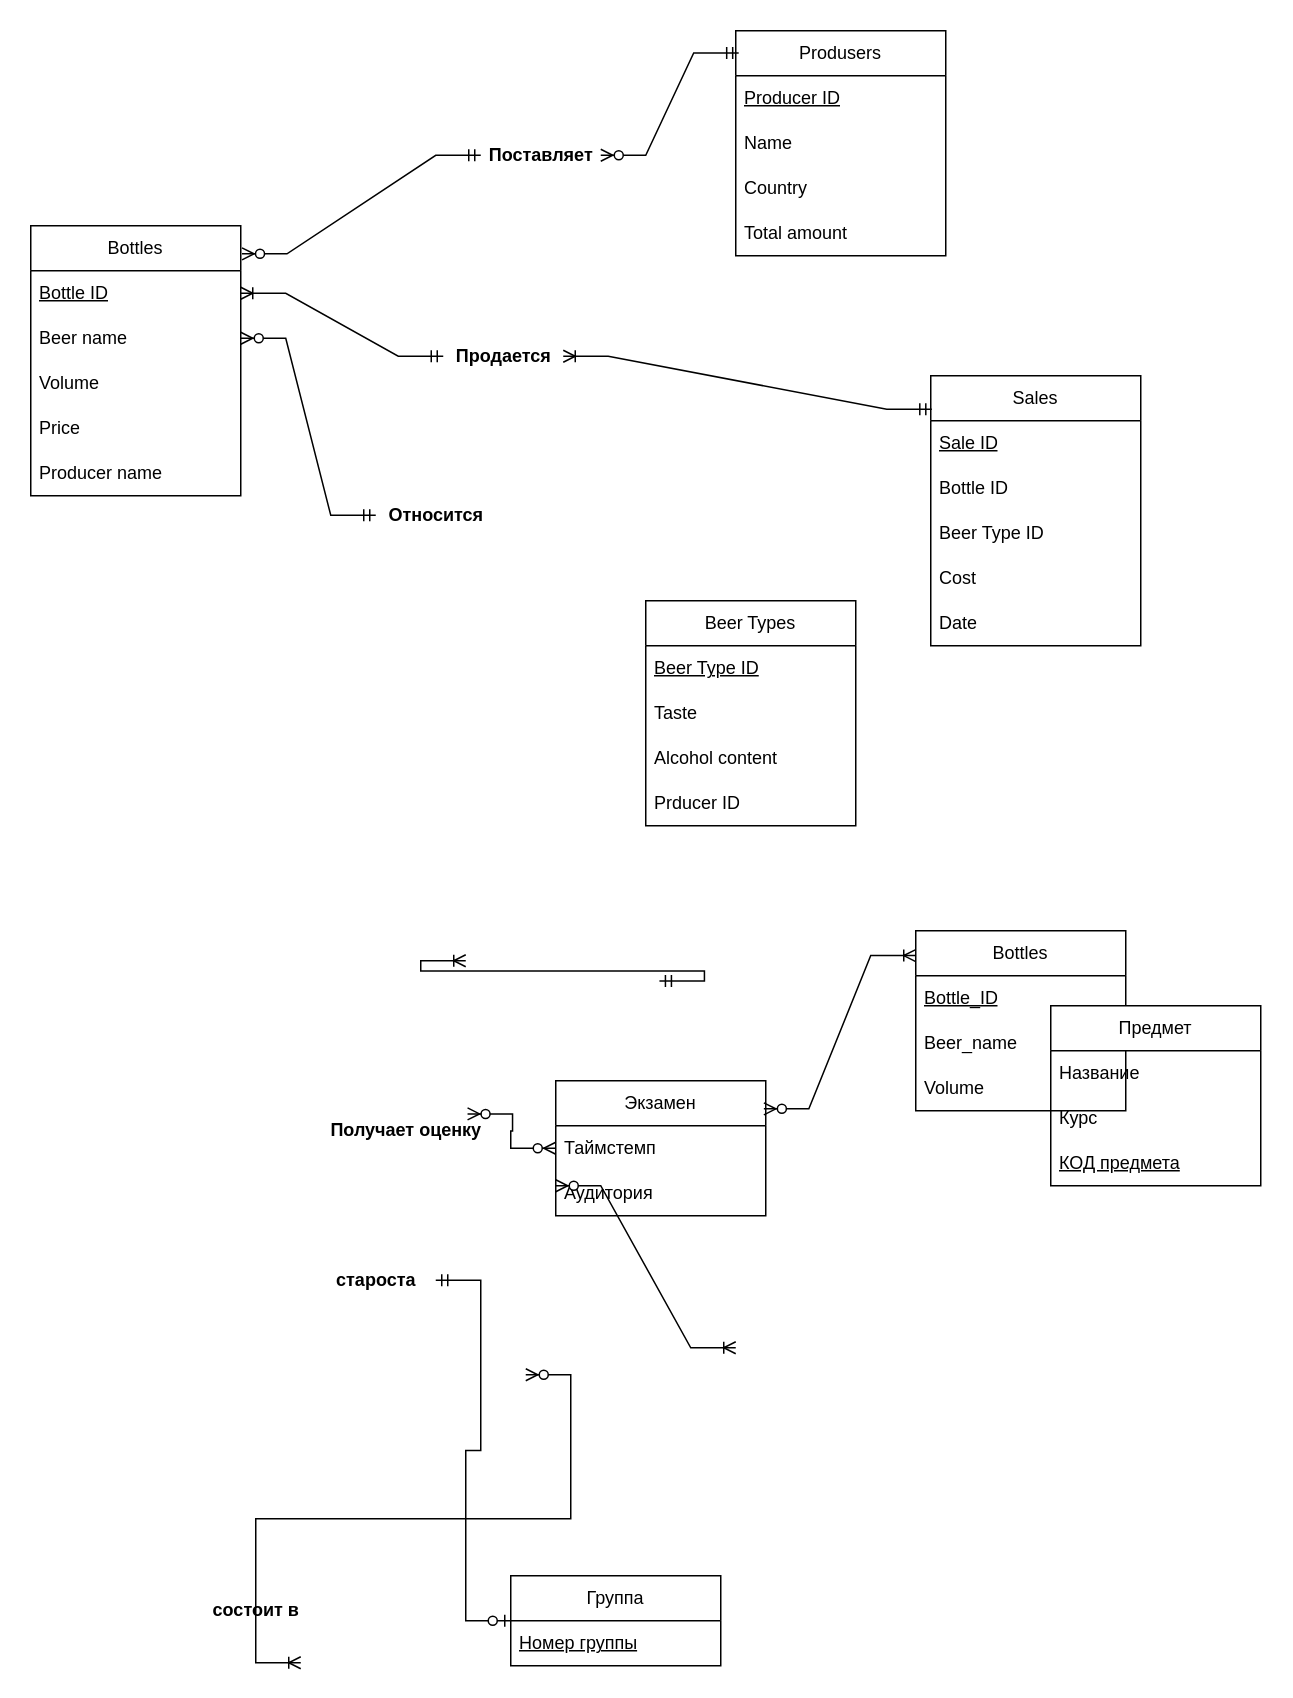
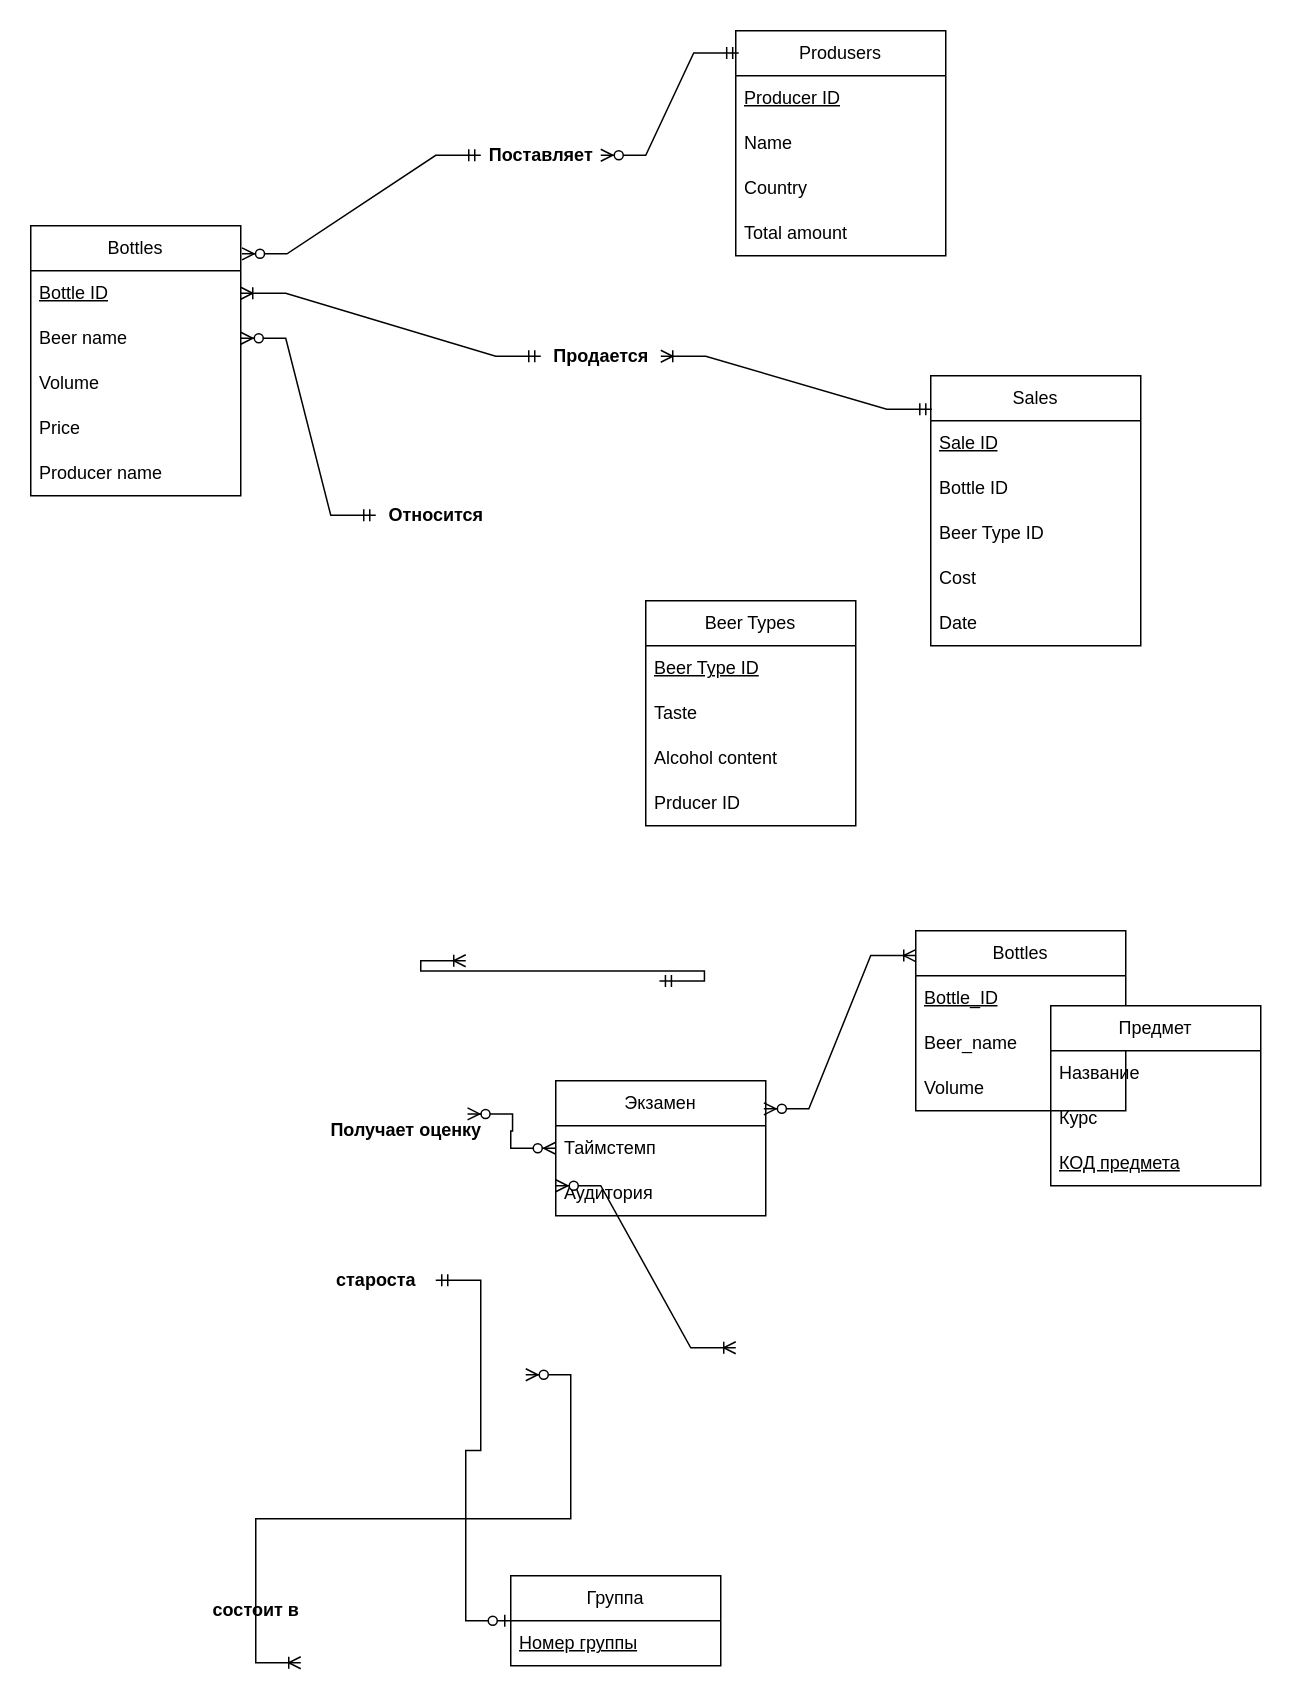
node "Продается": moved (503, 356) -> (601, 356)
